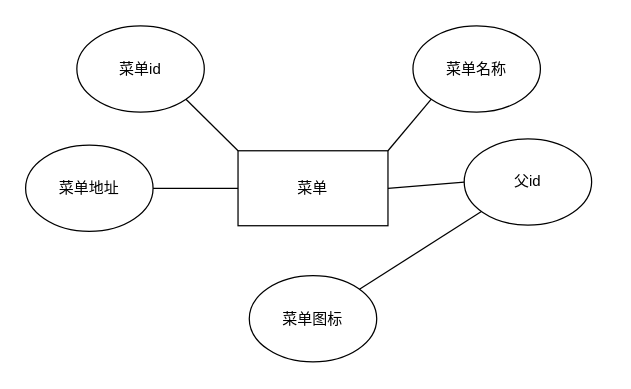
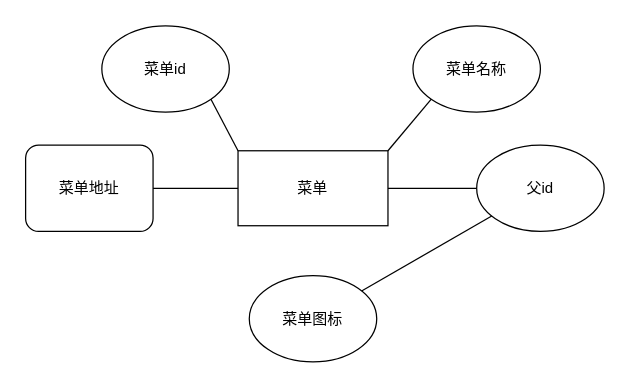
node "菜单id": moved (141, 69) -> (166, 69)
node "父id": moved (528, 182) -> (541, 188)
node "菜单地址": shape ellipse -> rounded rectangle
